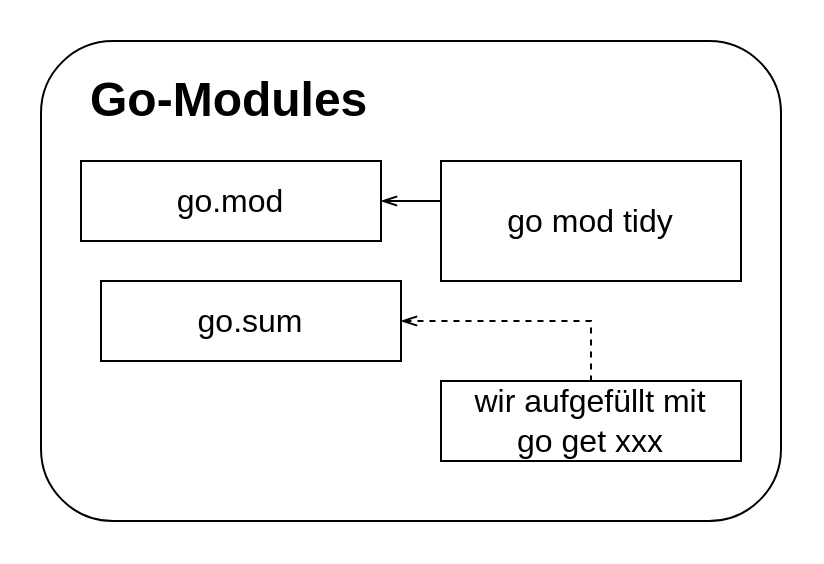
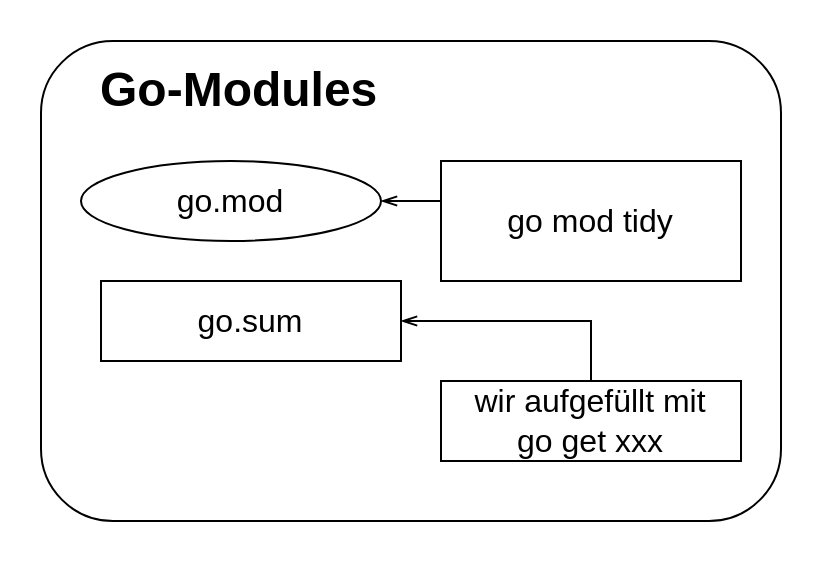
node "Go-Modules": moved (271, 101) -> (281, 91)
node "go.mod": shape rectangle -> ellipse
edge "wir aufgefüllt mit go get xxx" -> "go.sum": style dashed -> solid
